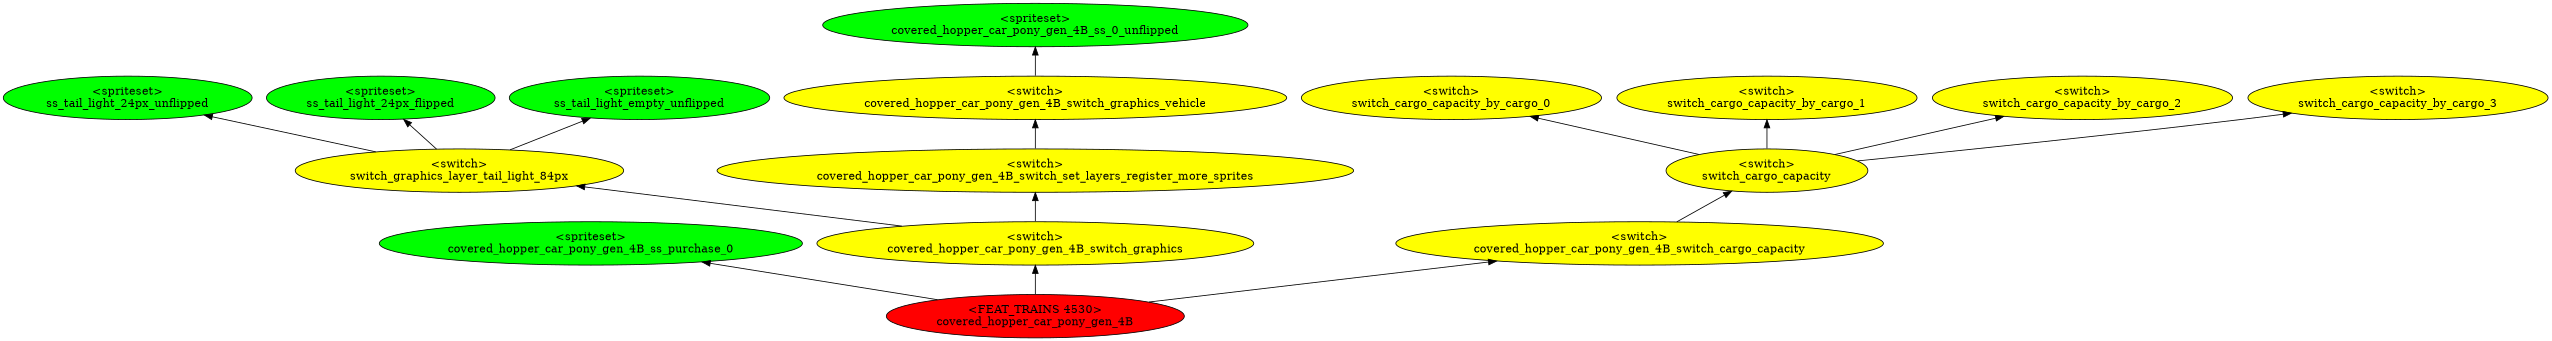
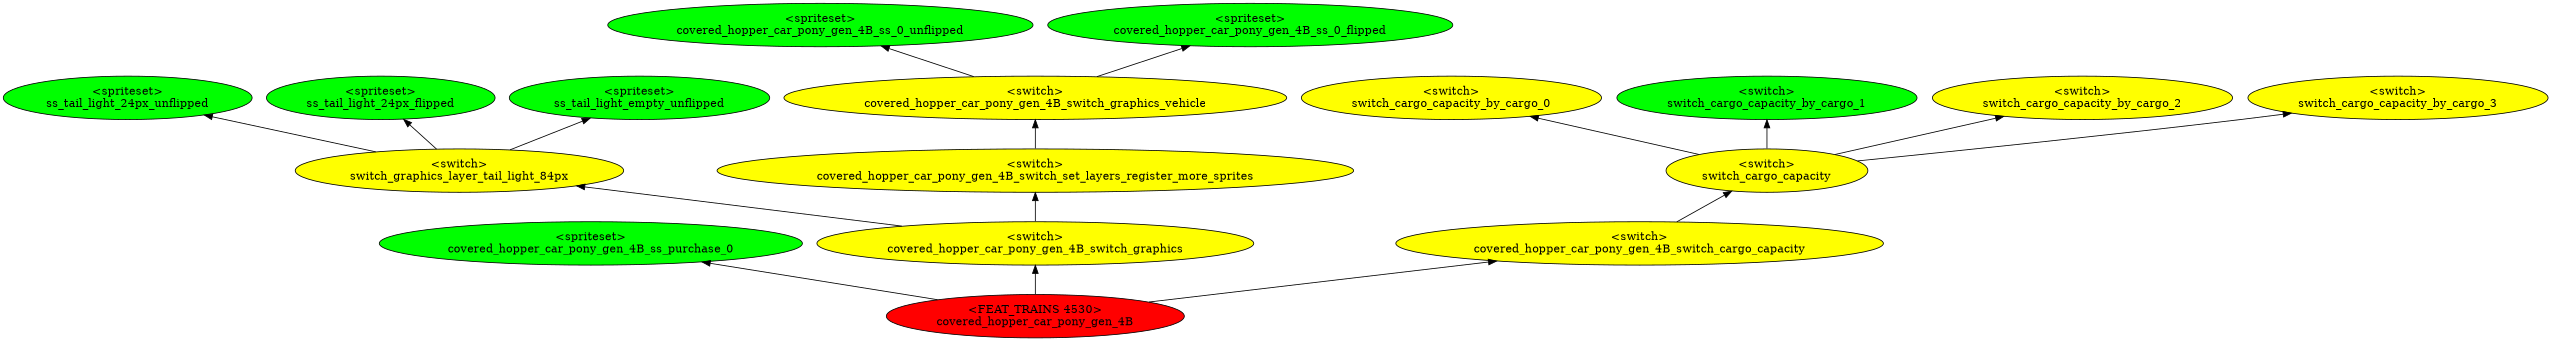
node "<spriteset> covered_hopper_car_pony_gen_4B_ss_0_flipped": added
node "<switch> switch_cargo_capacity_by_cargo_1": fillcolor yellow -> green
